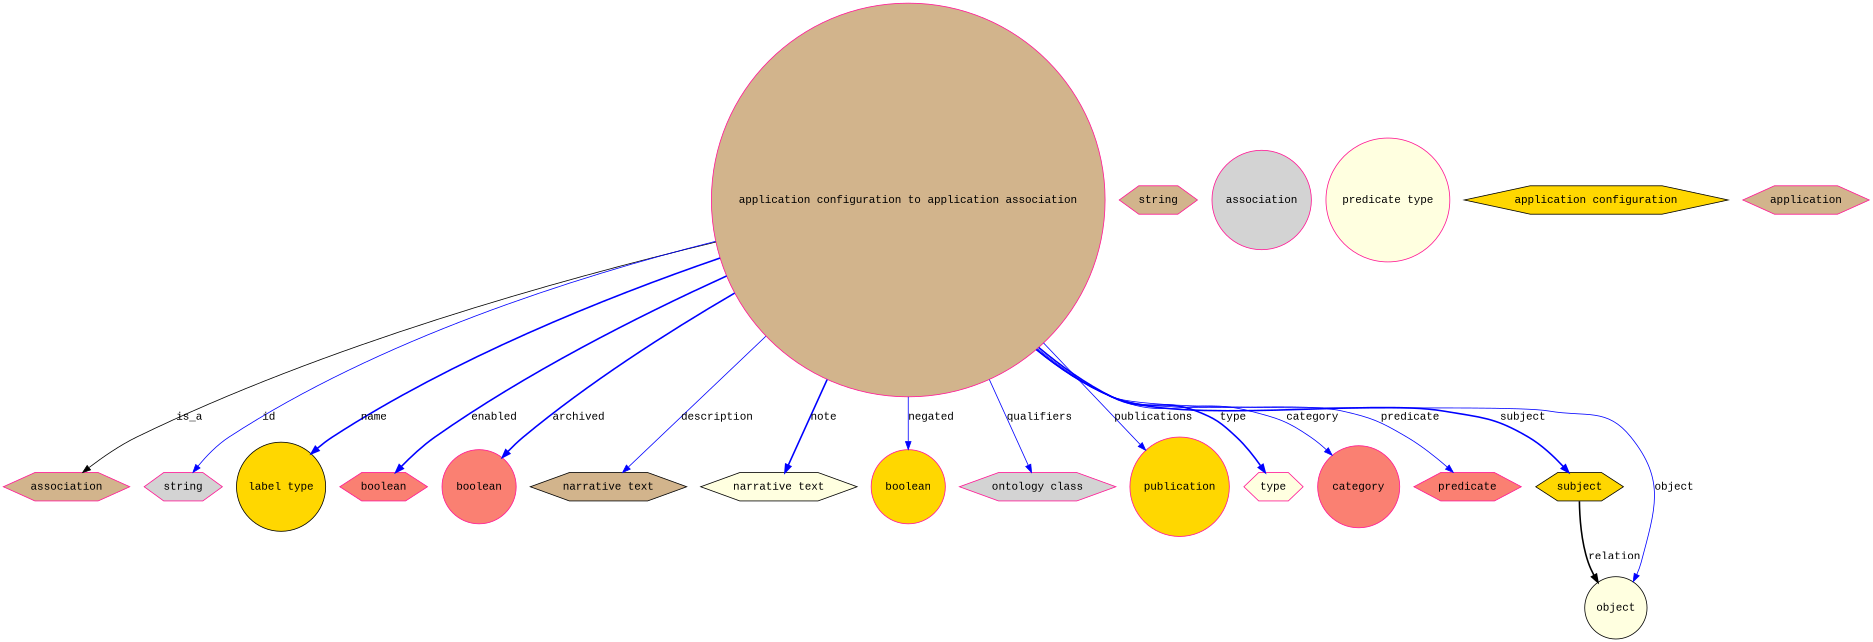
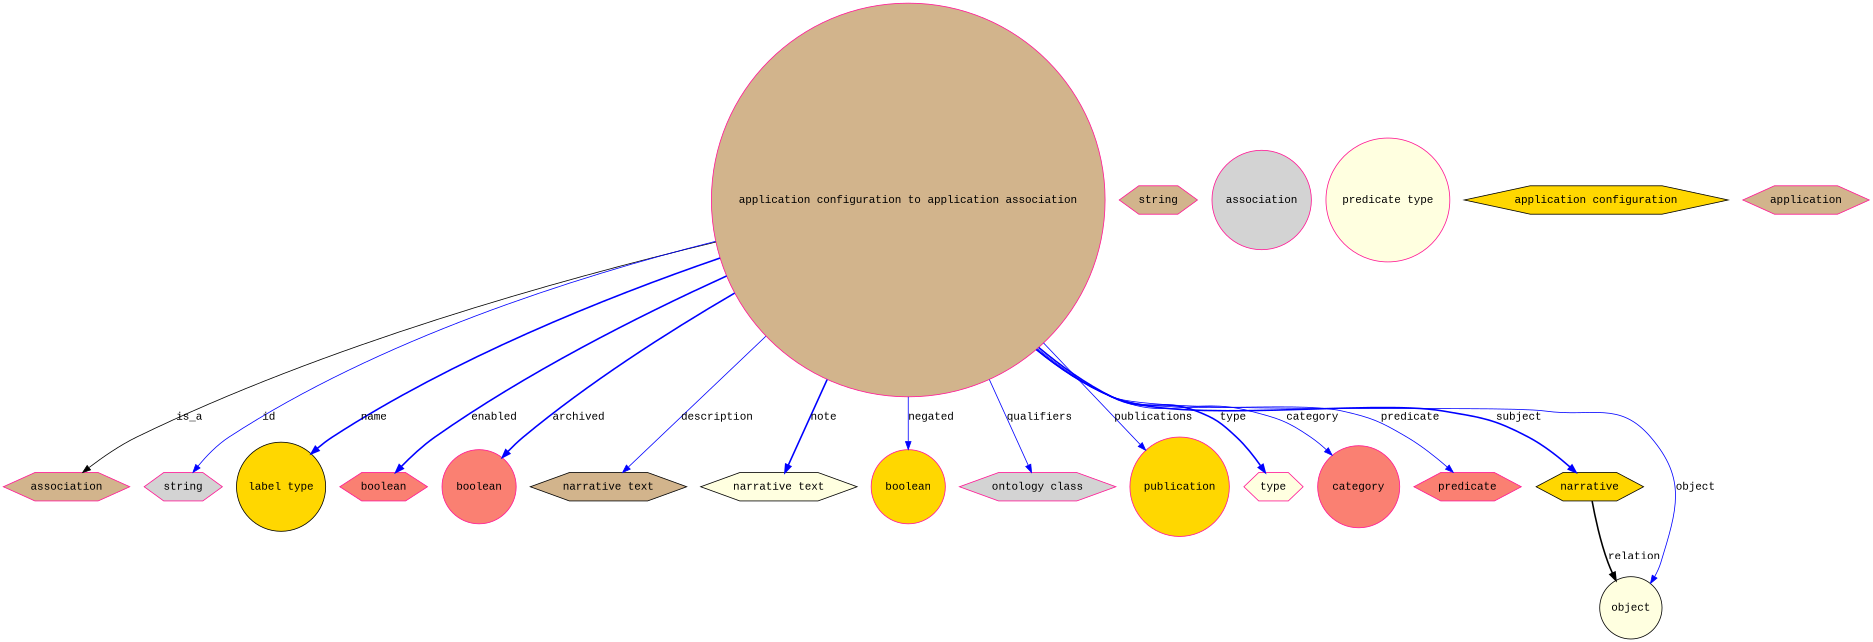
node "subject": label "subject" -> "narrative"
